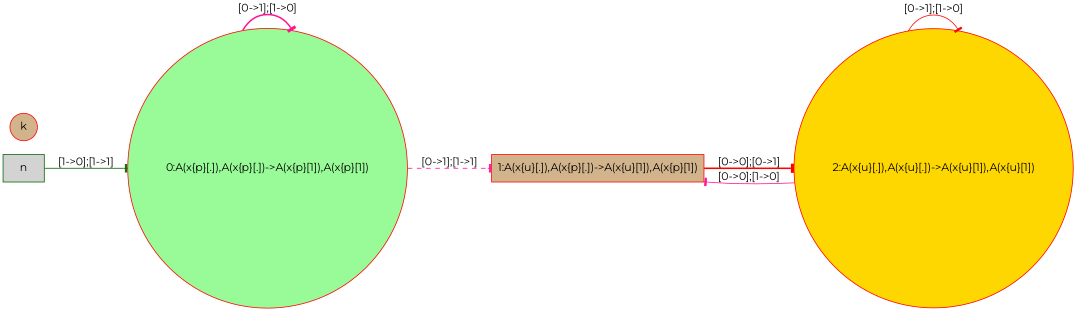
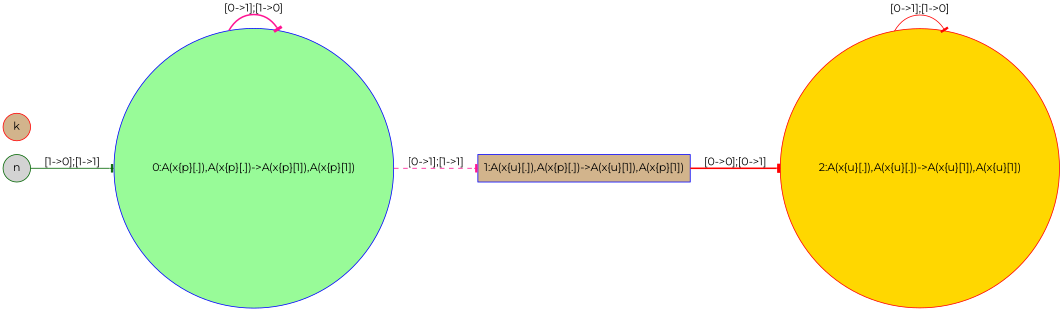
node "n": shape box -> circle
node "0:A(x{p}[.]),A(x{p}[.])->A(x{p}[1]),A(x{p}[1])": color red -> blue
node "1:A(x{u}[.]),A(x{p}[.])->A(x{u}[1]),A(x{p}[1])": color red -> blue
edge "2:A(x{u}[.]),A(x{u}[.])->A(x{u}[1]),A(x{u}[1])" -> "1:A(x{u}[.]),A(x{p}[.])->A(x{u}[1]),A(x{p}[1])": removed, label "[0->0];[1->0]"
